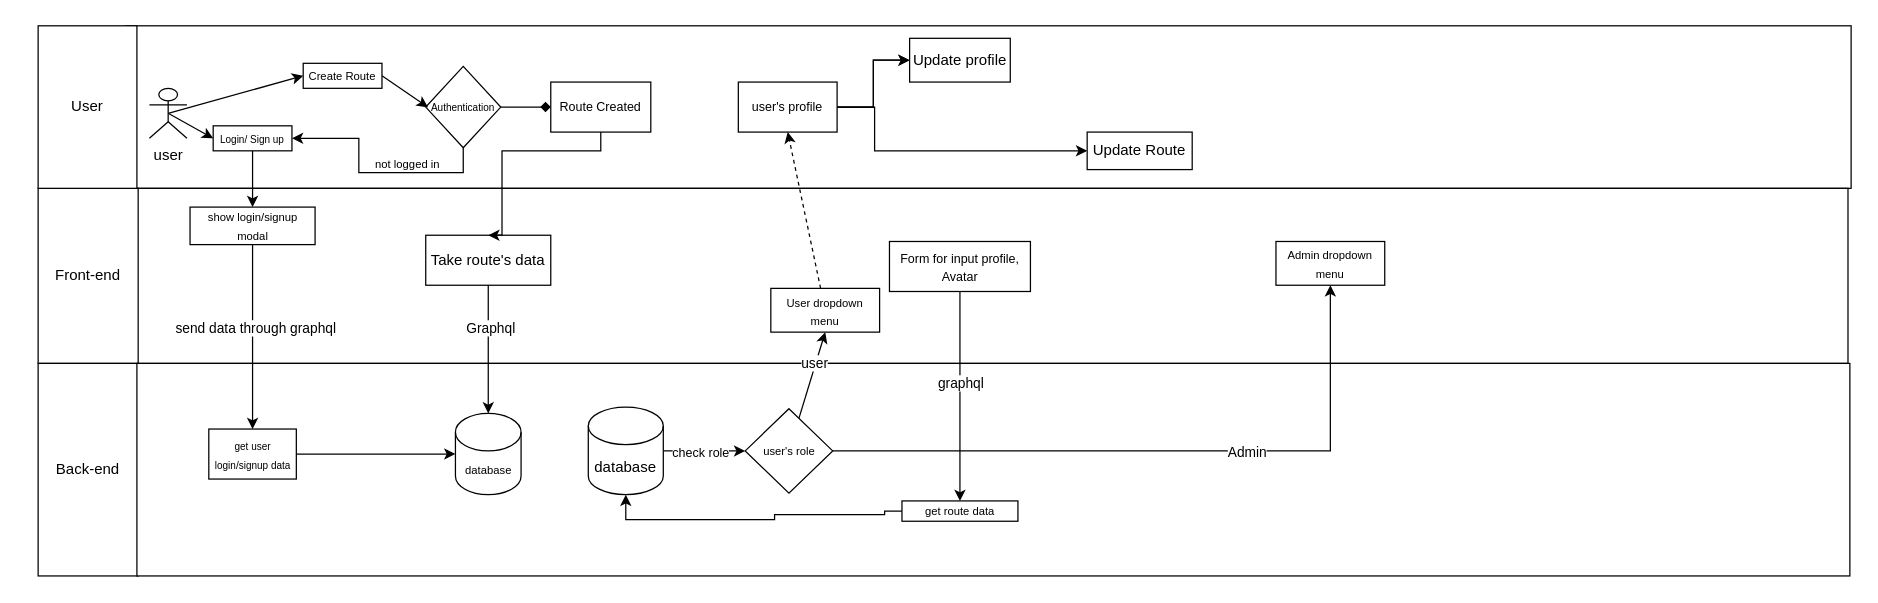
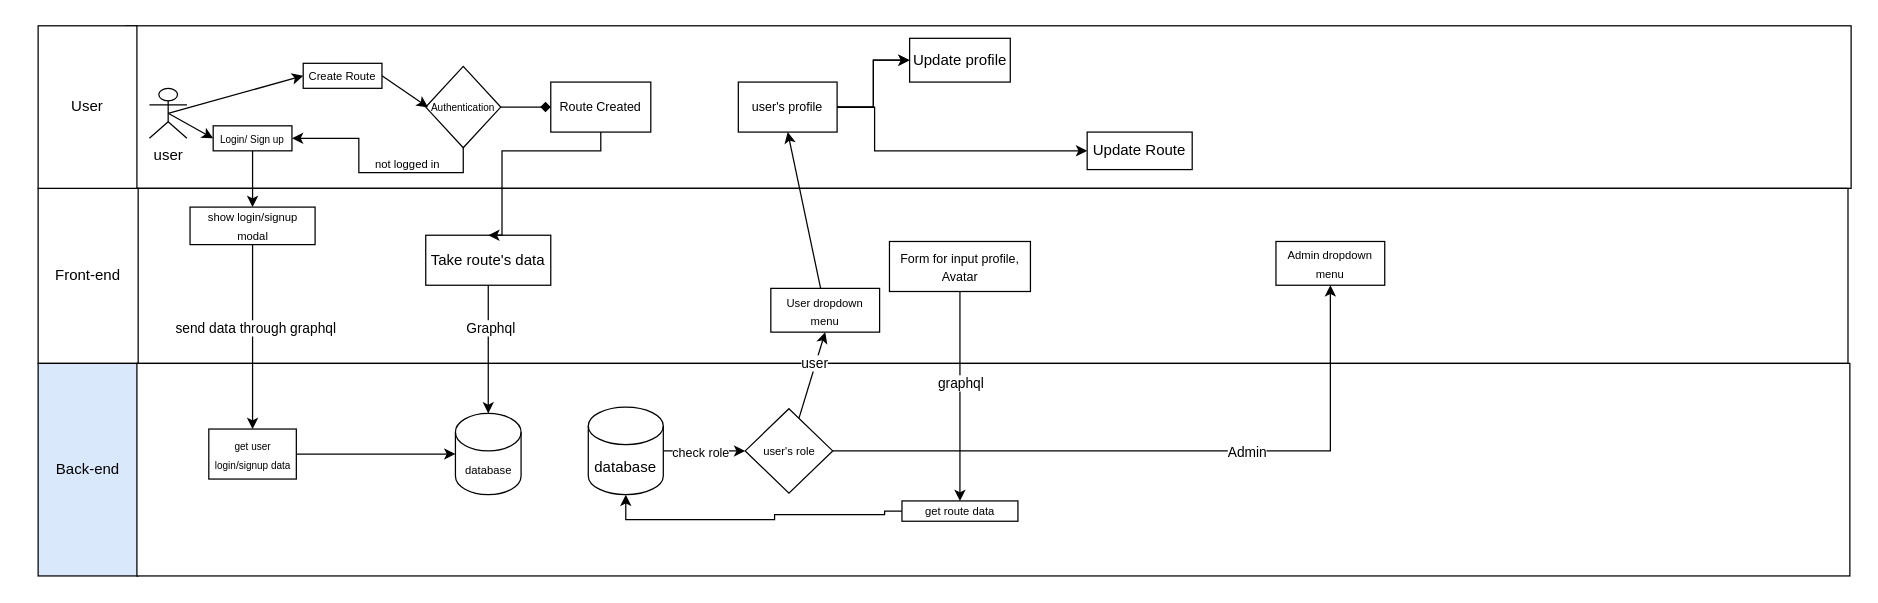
edge "User dropdown menu" -> "user's profile": style dashed -> solid
node "Back-end": fillcolor #ffffff -> #dae8fc
